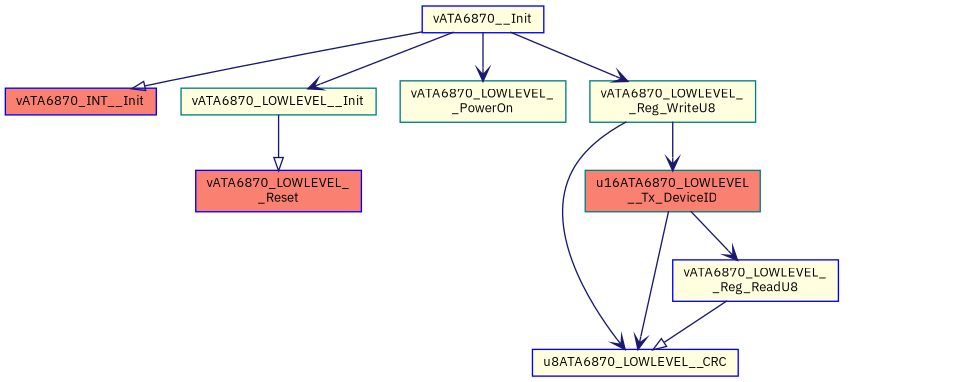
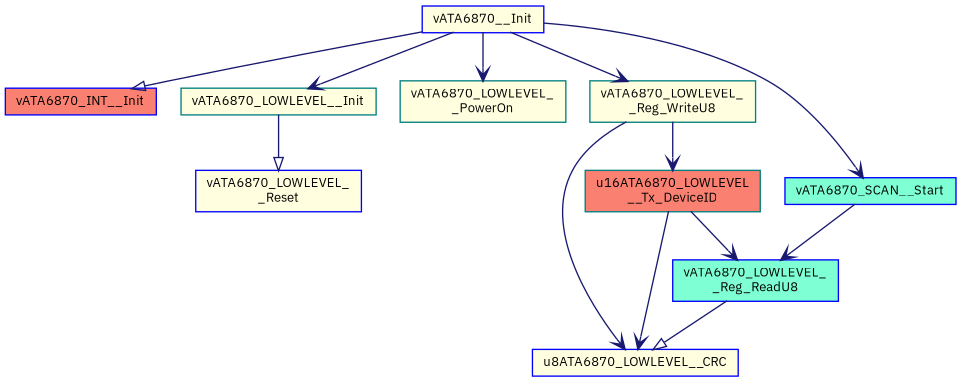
node "vATA6870_LOWLEVEL_ _Reset": fillcolor salmon -> lightyellow
node "vATA6870_SCAN__Start": added
node "vATA6870_LOWLEVEL_ _Reg_ReadU8": fillcolor lightyellow -> aquamarine
